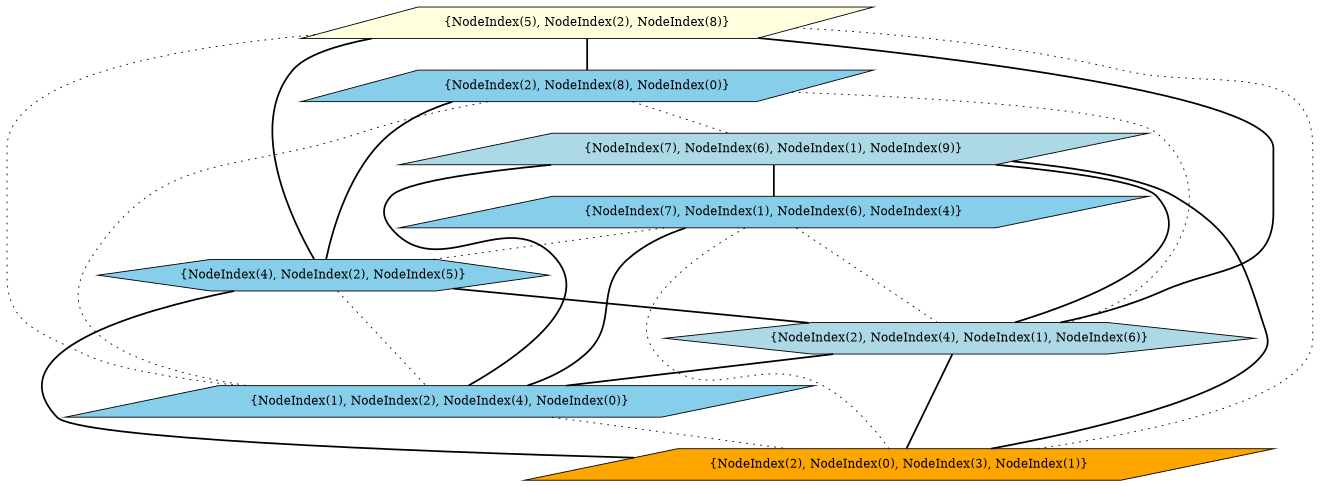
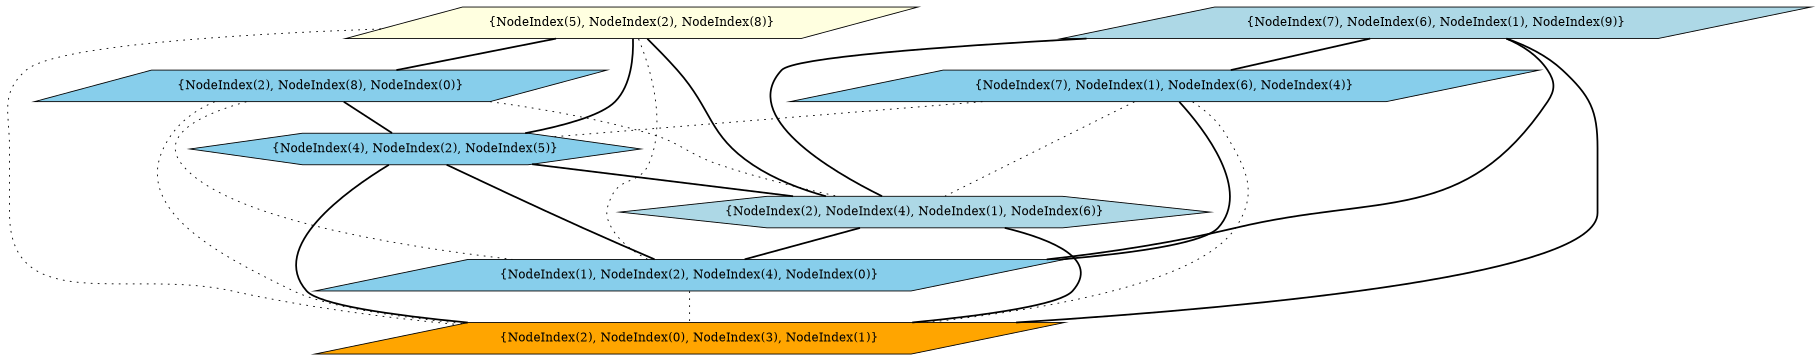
edge "{NodeIndex(2), NodeIndex(8), NodeIndex(0)}" -- "{NodeIndex(7), NodeIndex(6), NodeIndex(1), NodeIndex(9)}": now "{NodeIndex(2), NodeIndex(8), NodeIndex(0)}" -- "{NodeIndex(2), NodeIndex(0), NodeIndex(3), NodeIndex(1)}"
edge "{NodeIndex(4), NodeIndex(2), NodeIndex(5)}" -- "{NodeIndex(1), NodeIndex(2), NodeIndex(4), NodeIndex(0)}": style dotted -> bold
